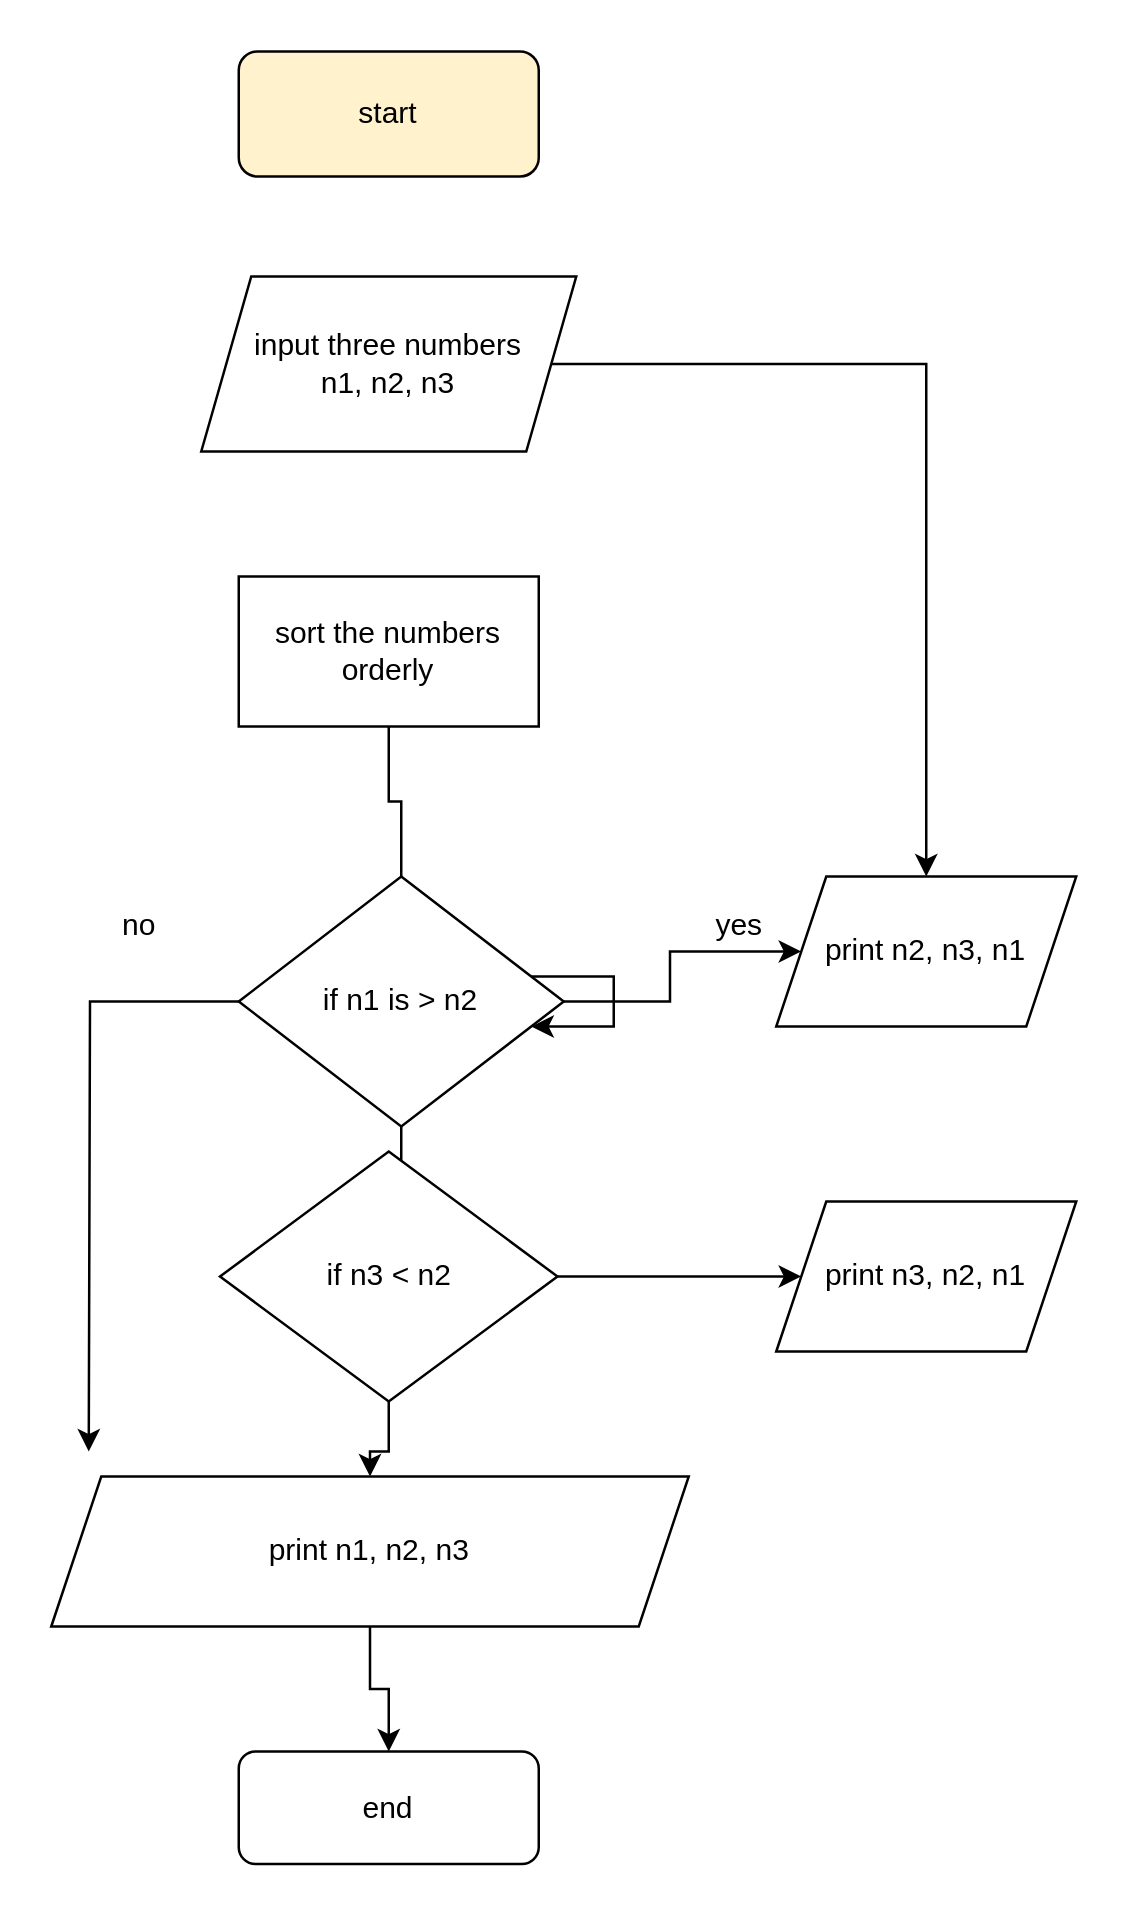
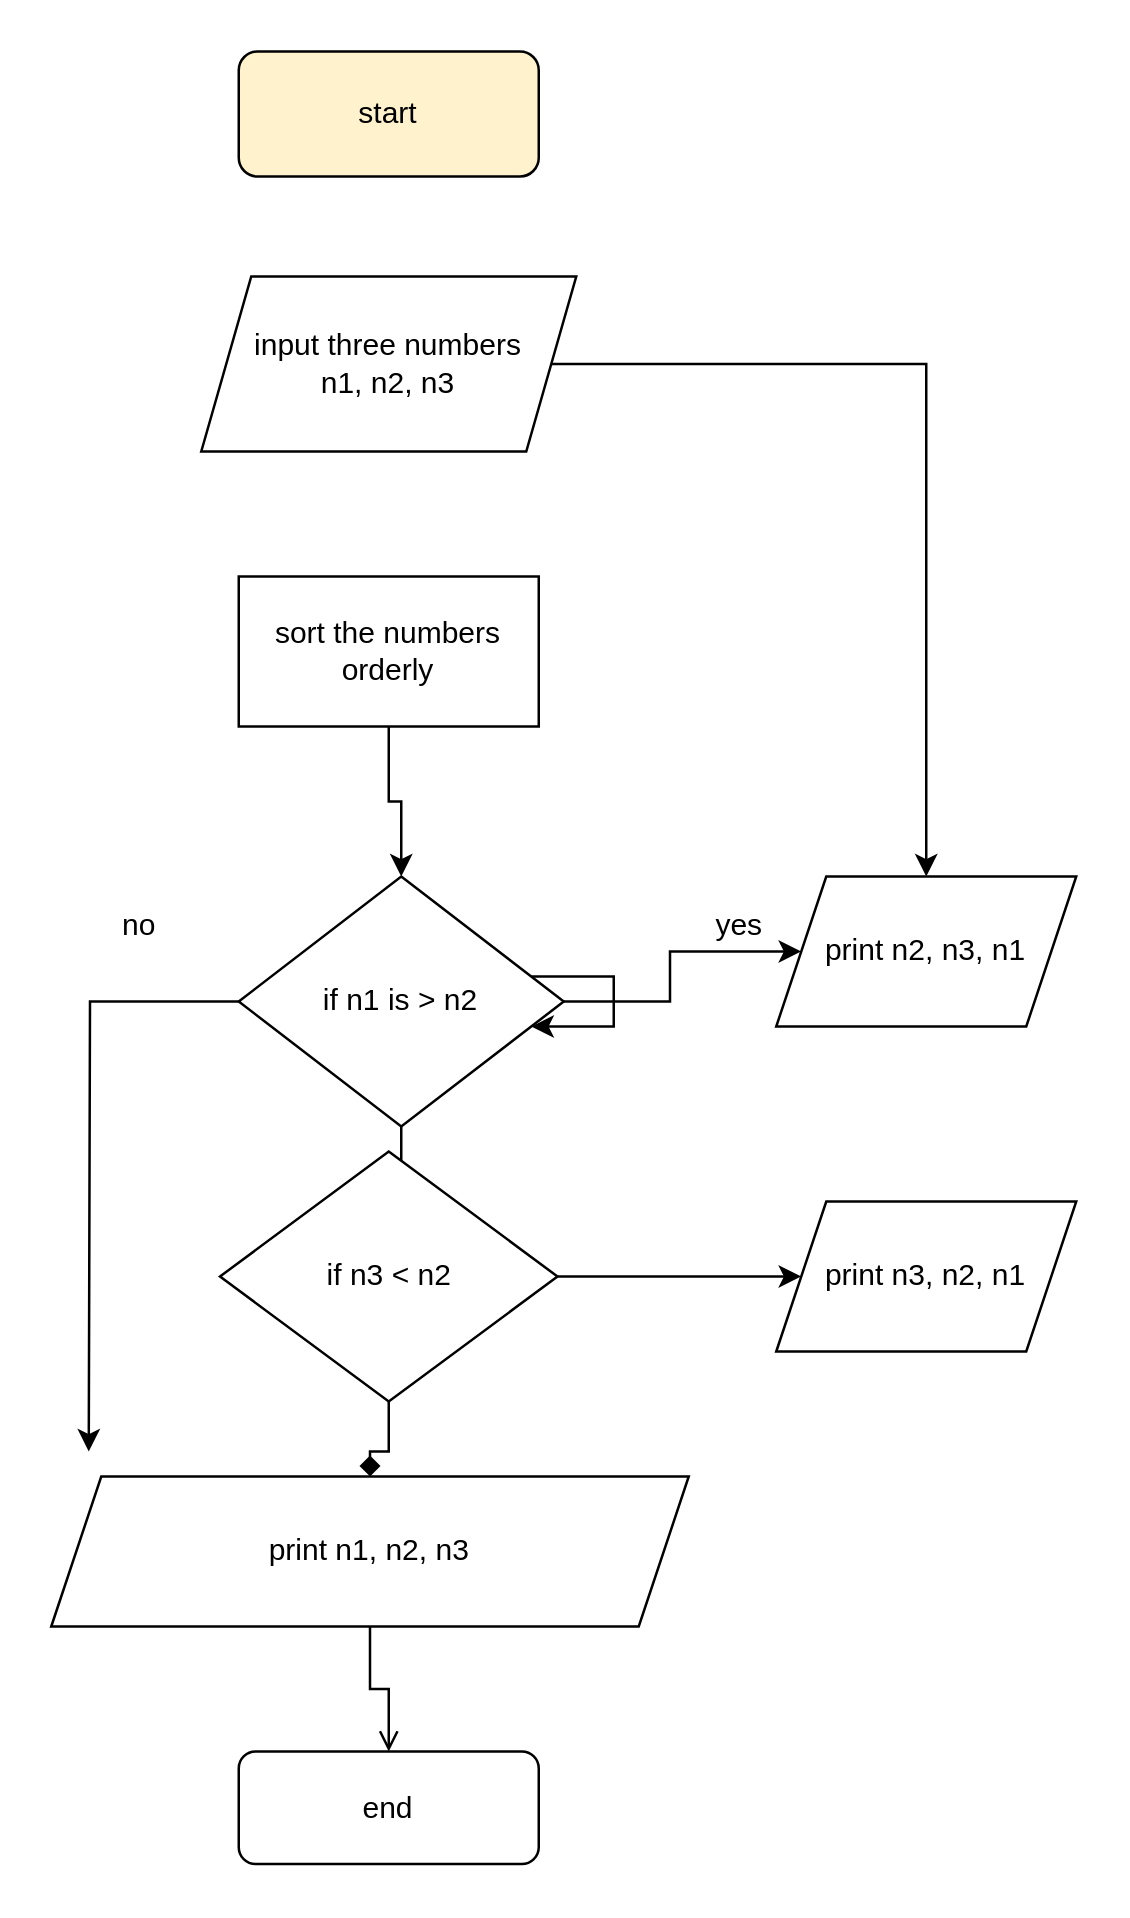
edge "sort the numbers orderly" -- "if n1 is > n2": arrowhead none -> classic
edge "if n3 < n2" -> "print n1, n2, n3": arrowhead classic -> diamond
edge "print n1, n2, n3" -> "end": arrowhead classic -> open
